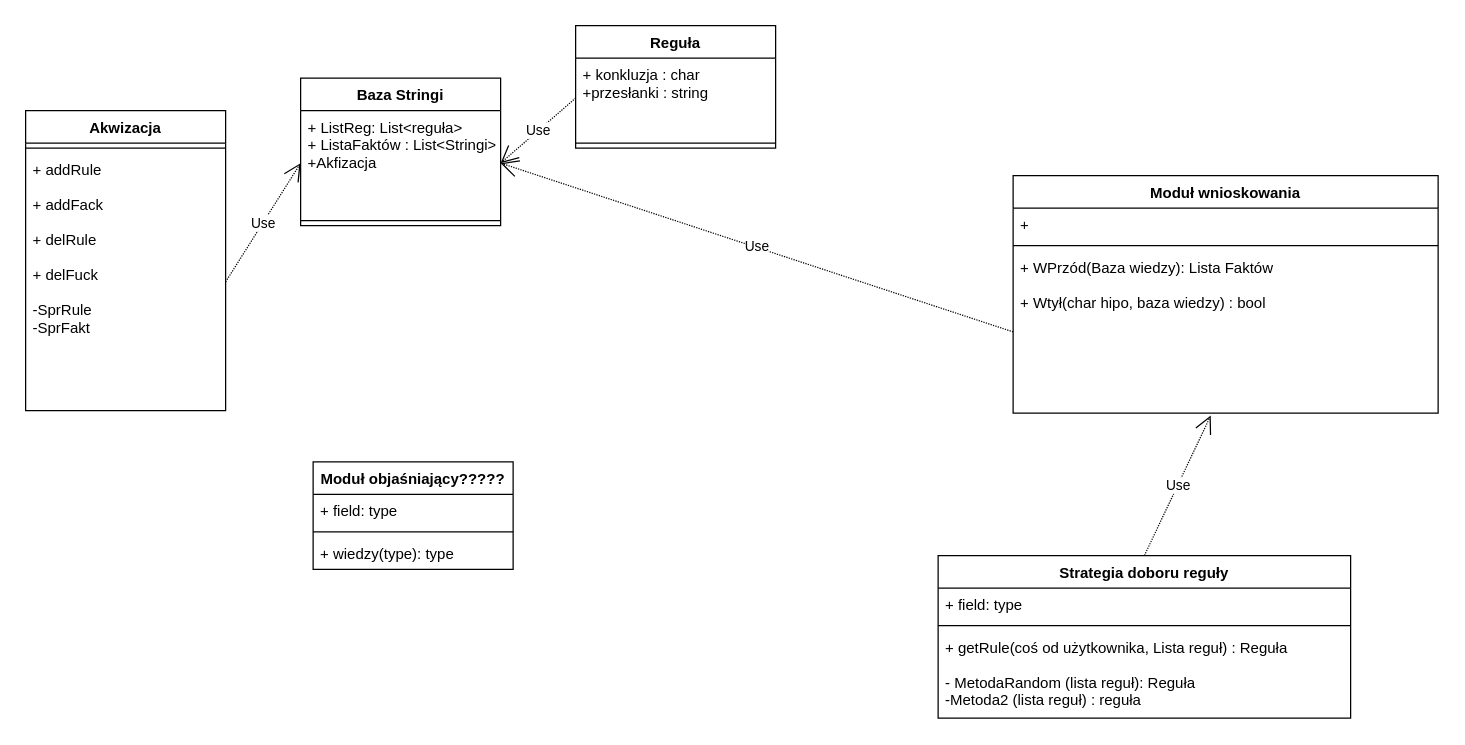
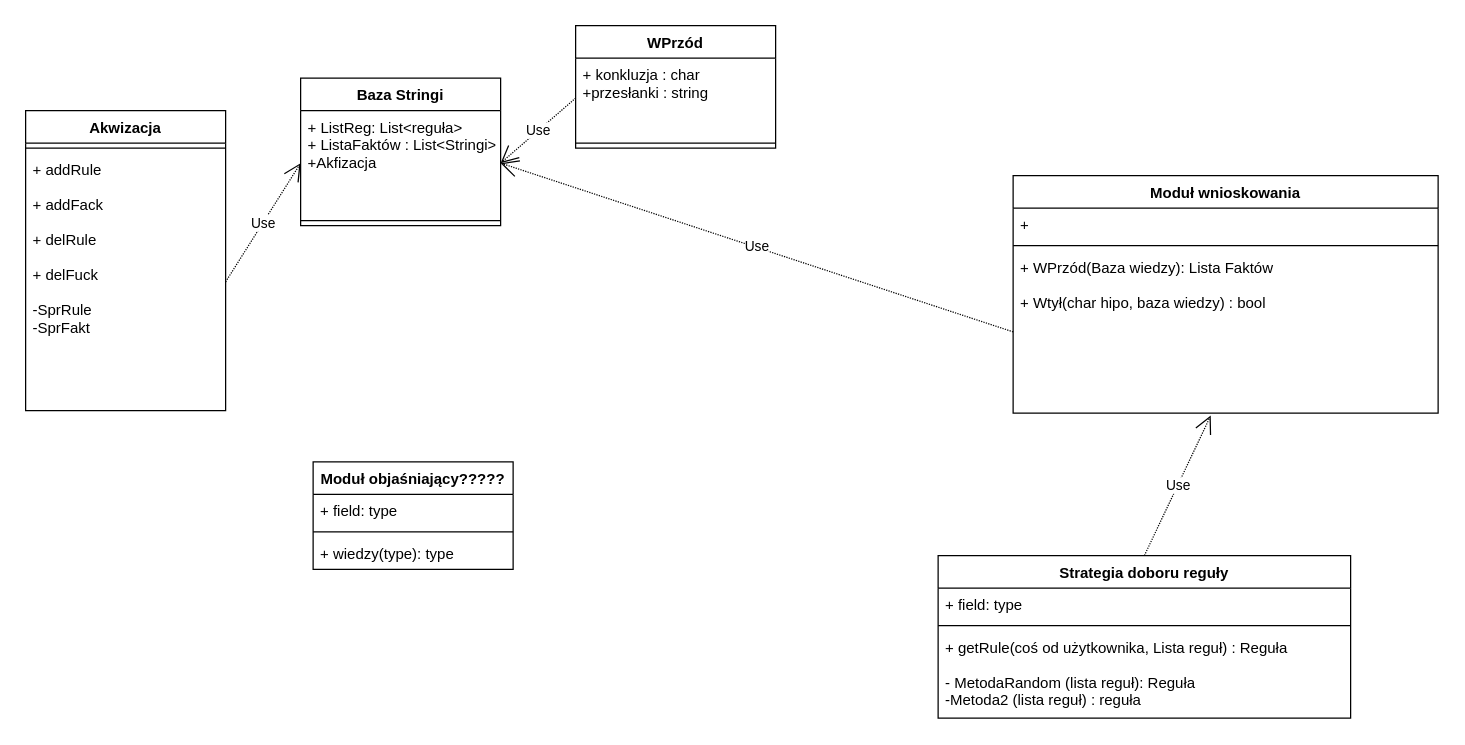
node "Reguła": label "Reguła" -> "WPrzód"
